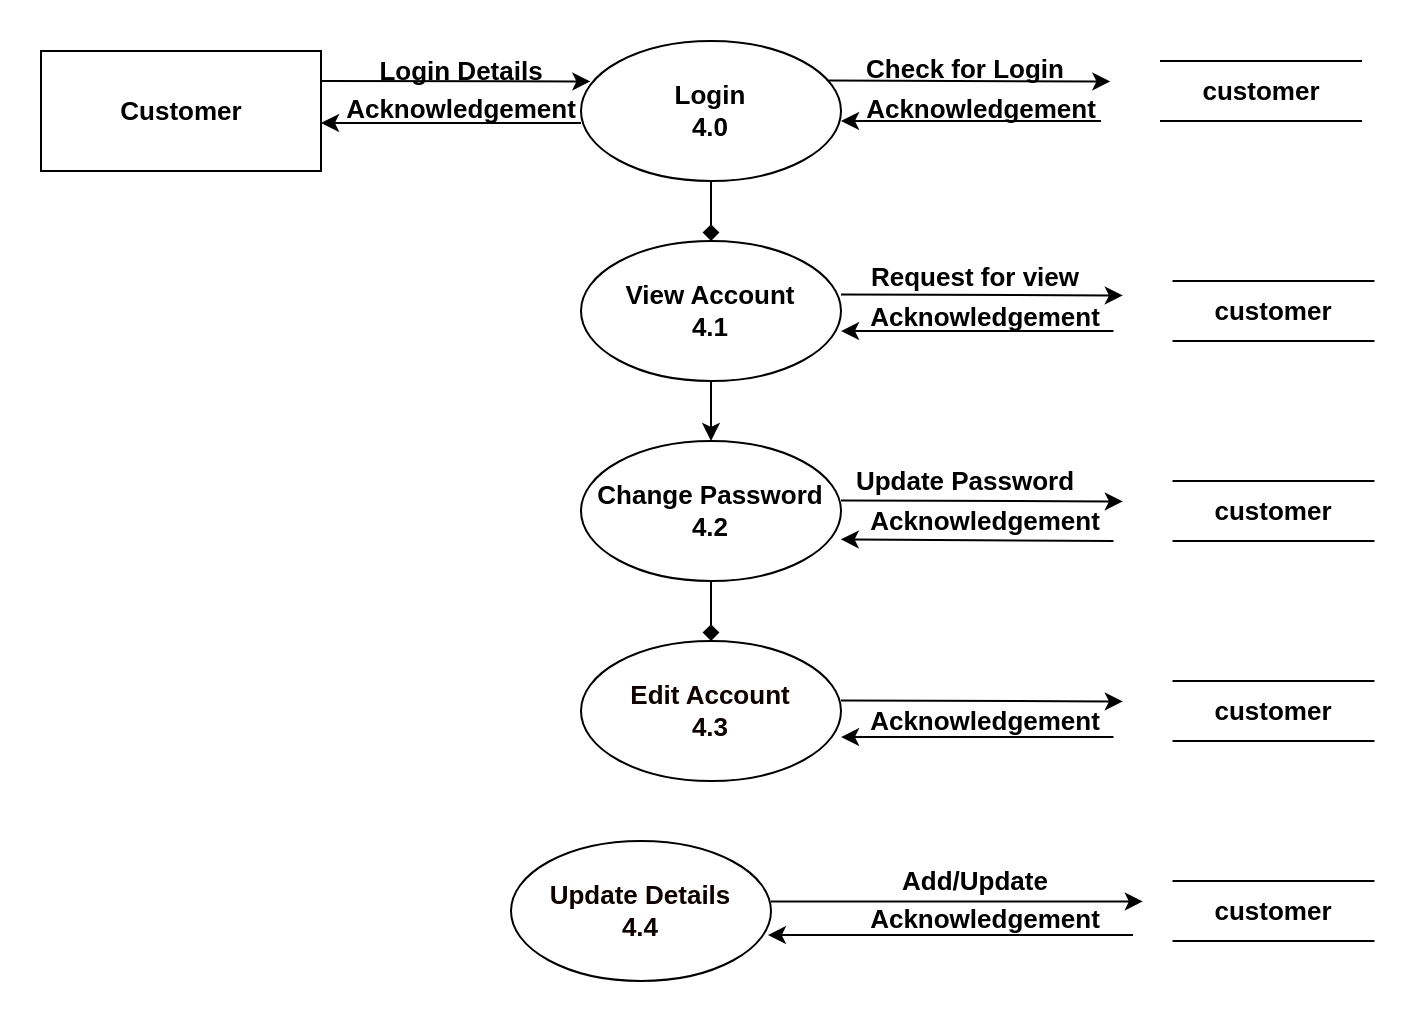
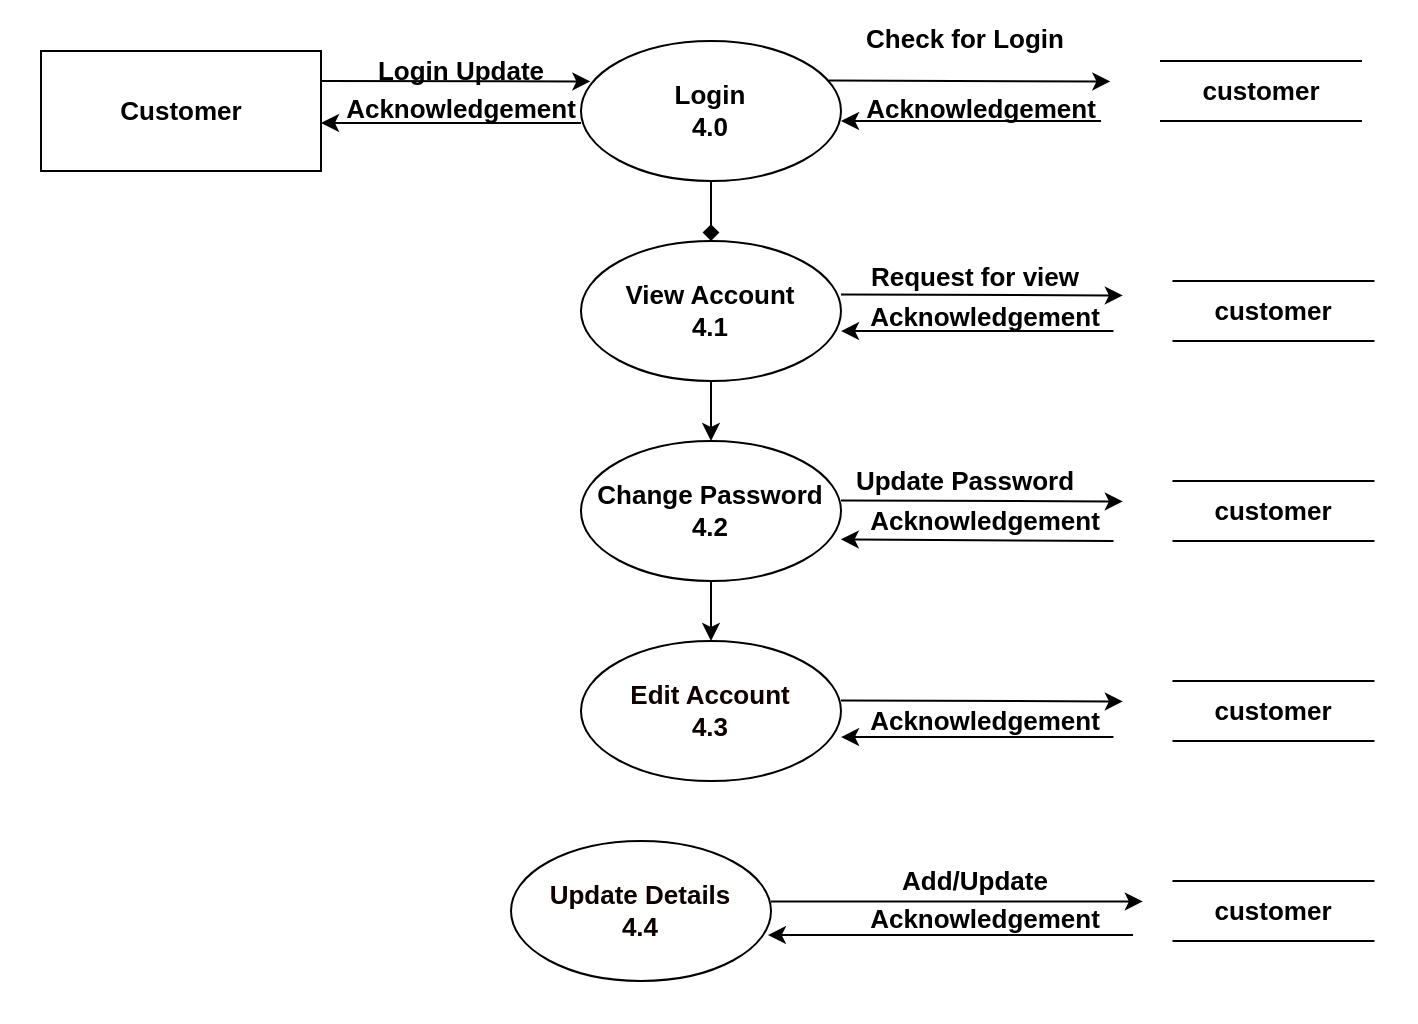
node "Check for Login": moved (965, 69) -> (965, 39)
node "Login Details": label "Login Details" -> "Login Update"
edge "Change Password 4.2" -> "Edit Account 4.3": arrowhead diamond -> classic
